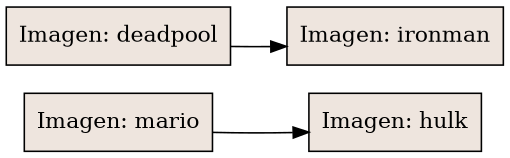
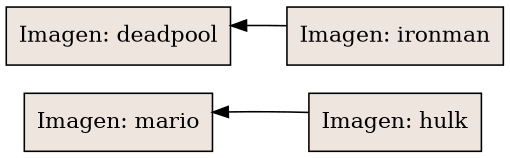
edge "Imagen: deadpool" -> "Imagen: ironman": reversed
edge "Imagen: mario" -> "Imagen: hulk": reversed
